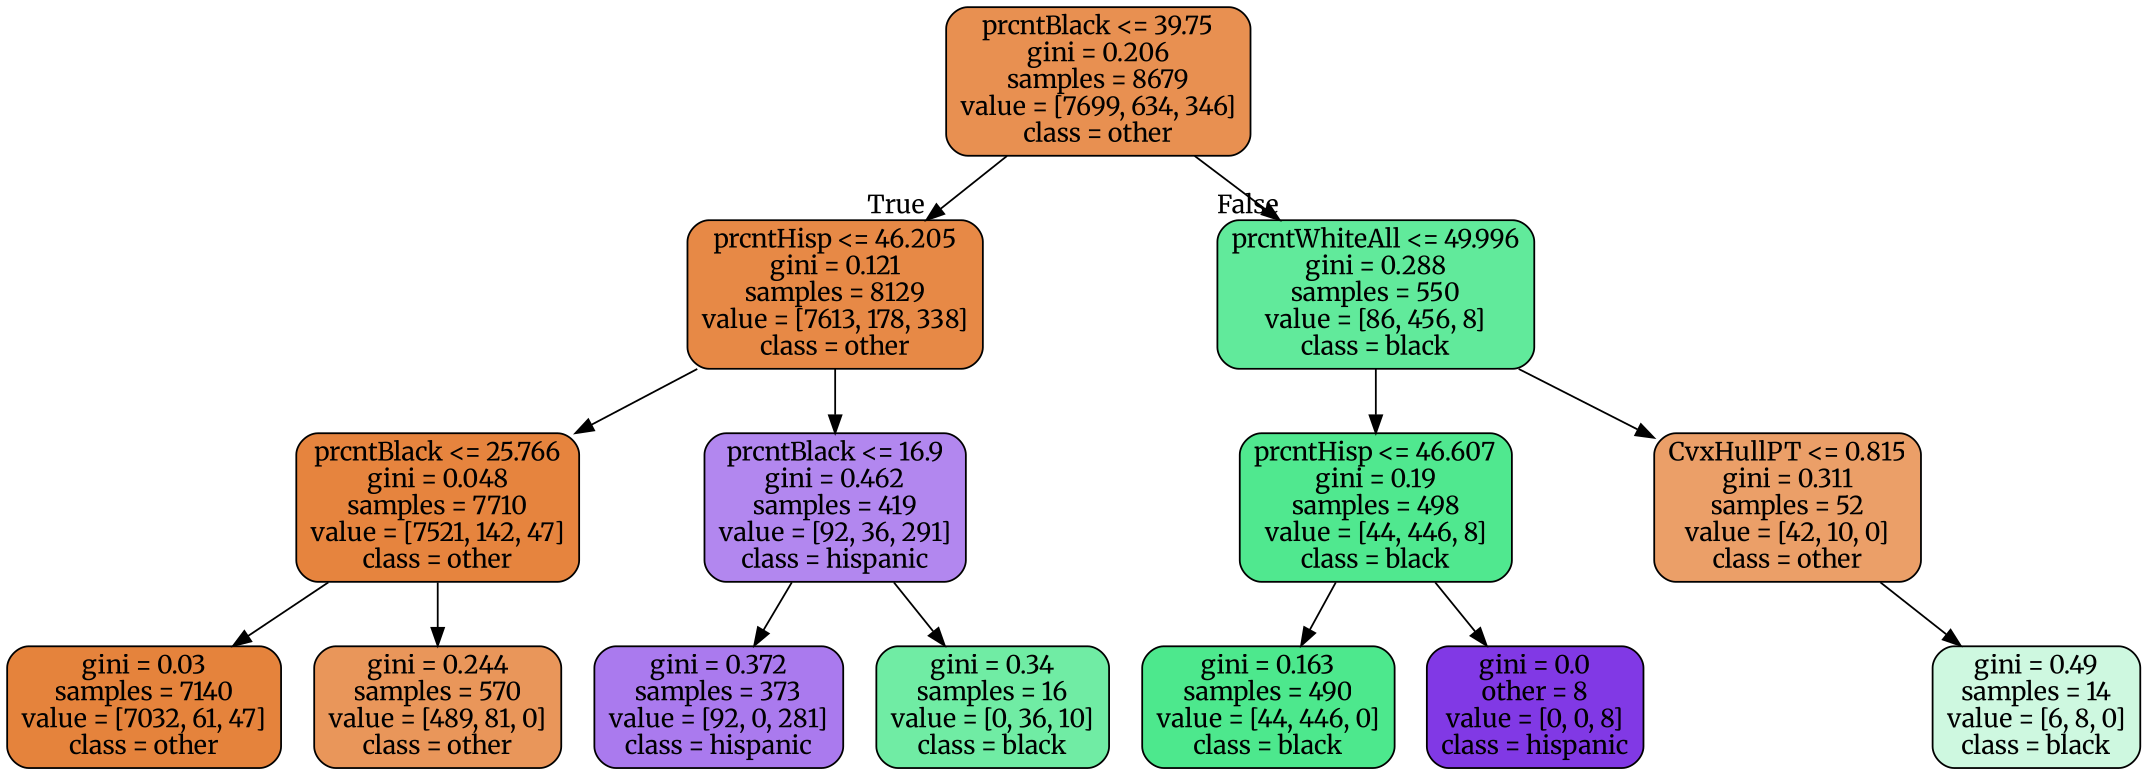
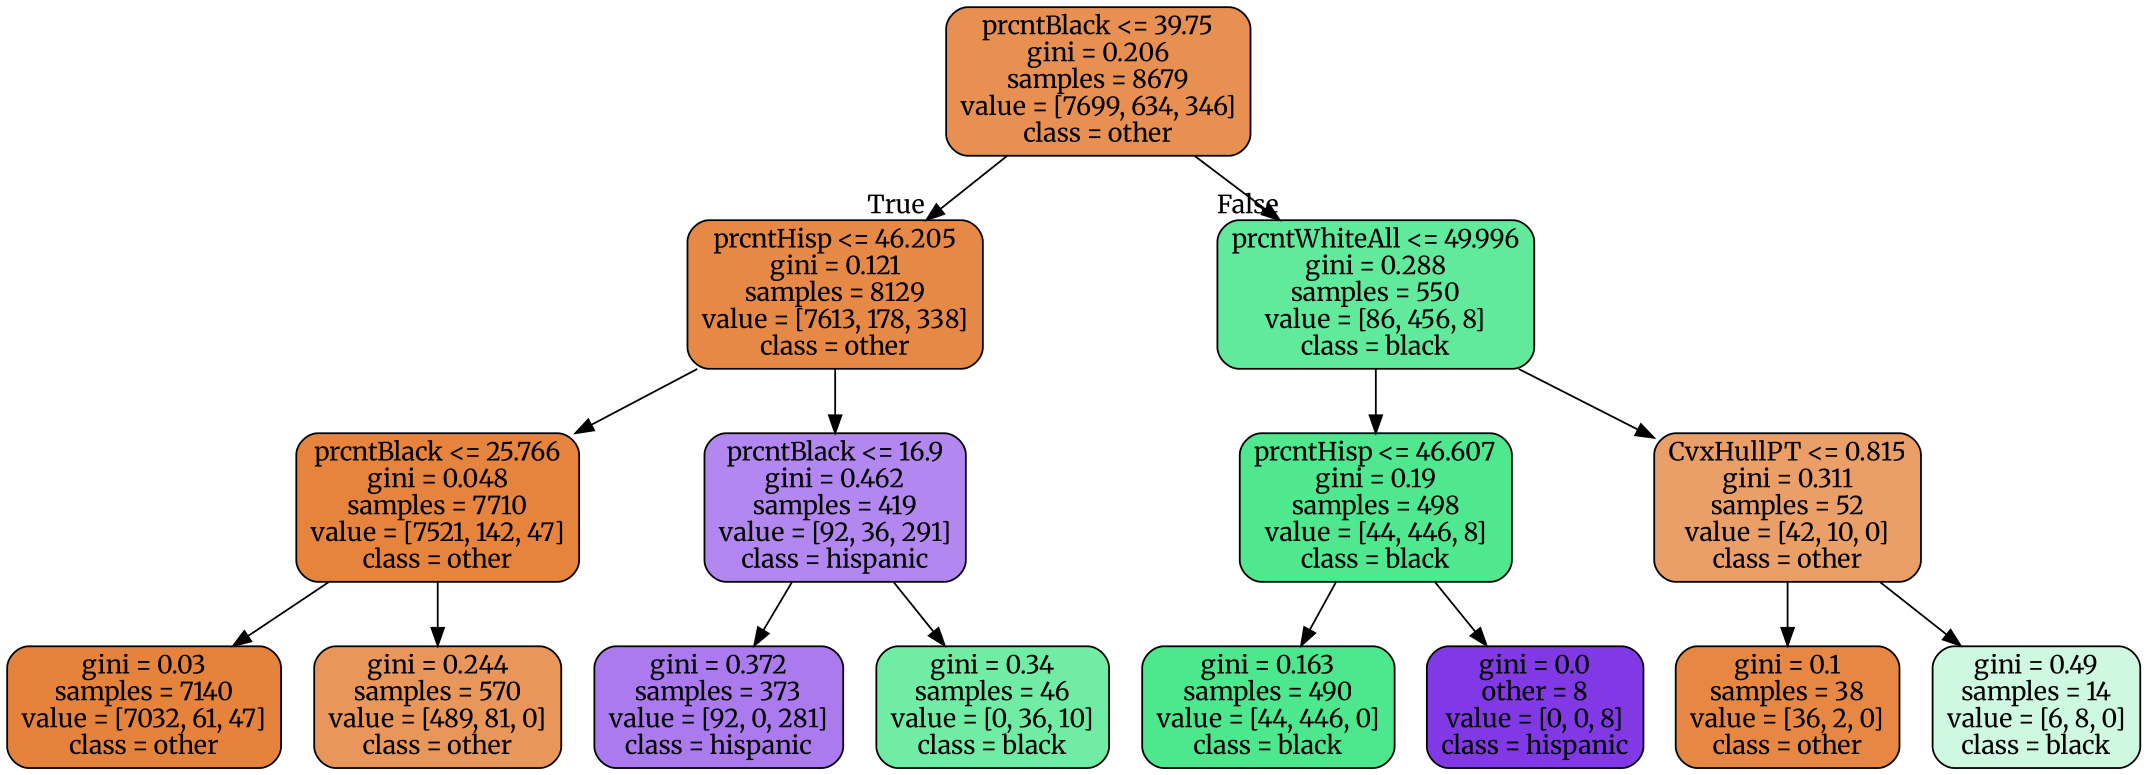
node "gini = 0.34 samples = 16 value = [0, 36, 10] class = black": label "gini = 0.34 samples = 16 value = [0, 36, 10] class = black" -> "gini = 0.34 samples = 46 value = [0, 36, 10] class = black"
node "gini = 0.1 samples = 38 value = [36, 2, 0] class = other": added
